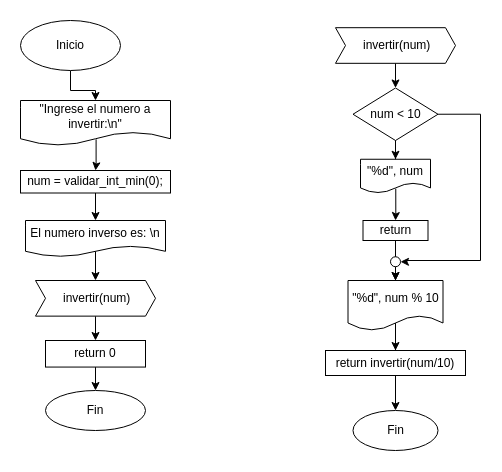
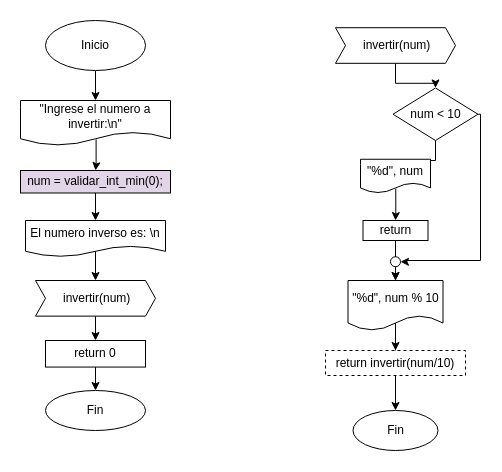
node "Inicio": moved (71, 46) -> (96, 46)
node "num < 10": moved (396, 114) -> (436, 114)
node "num = validar_int_min(0);": fillcolor #ffffff -> #e1d5e7
node "return invertir(num/10)": style solid -> dashed
